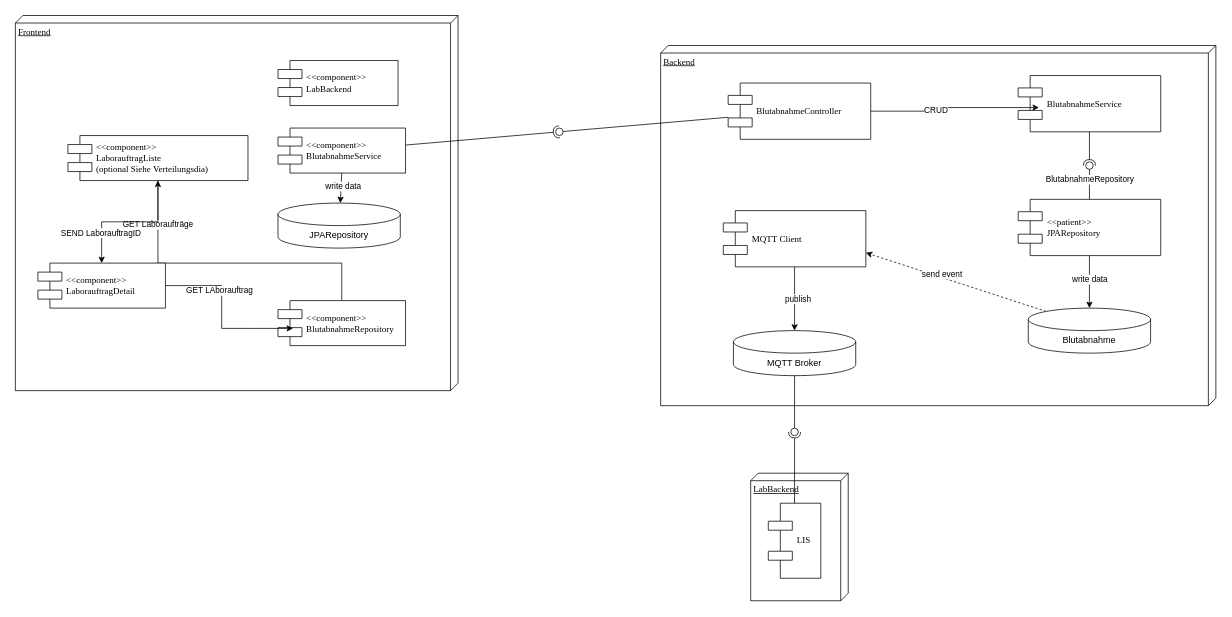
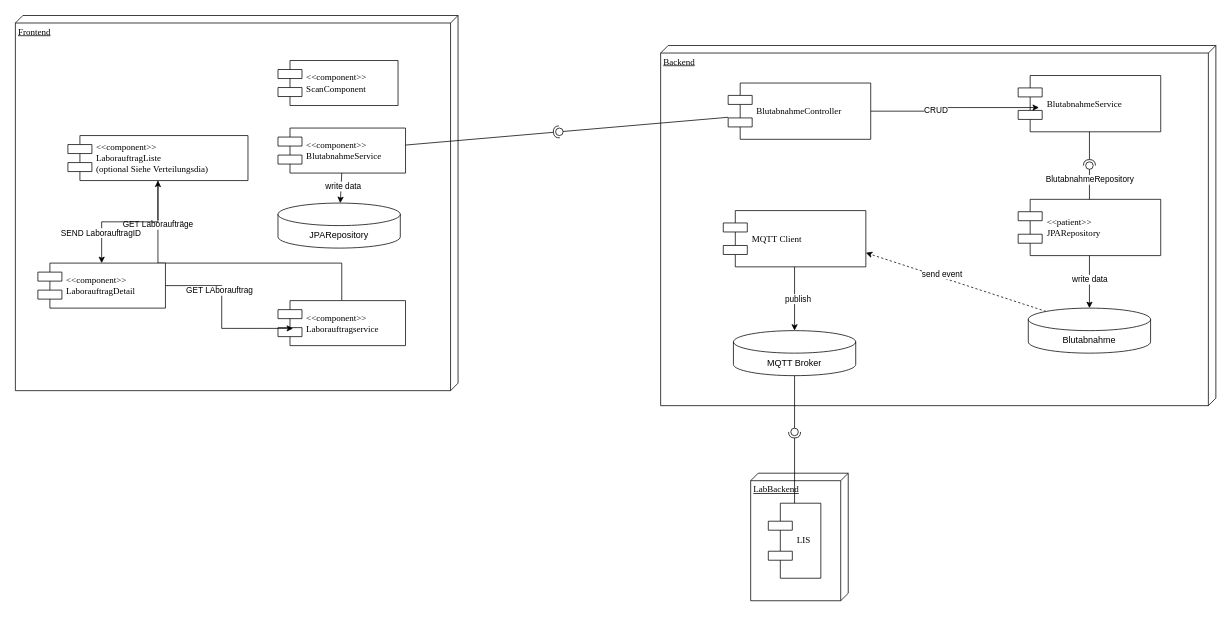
node "<<component>> LabBackend": label "<<component>> LabBackend" -> "<<component>> ScanComponent"
node "<<component>> BlutabnahmeRepository": label "<<component>> BlutabnahmeRepository" -> "<<component>> Laborauftragservice"
